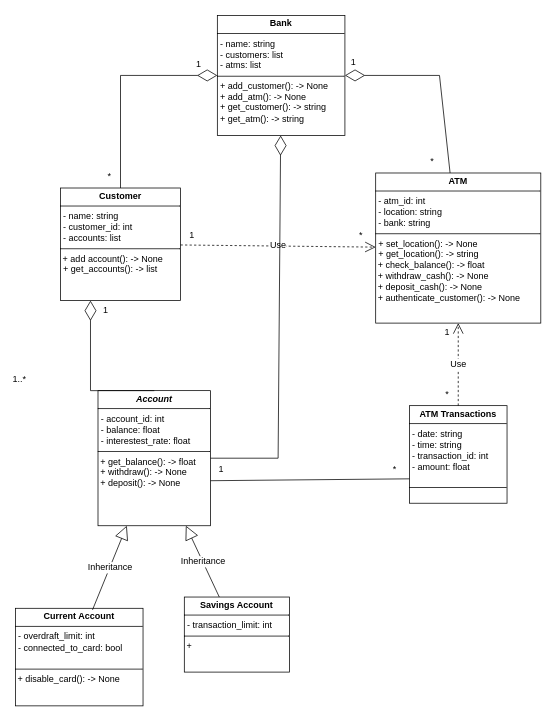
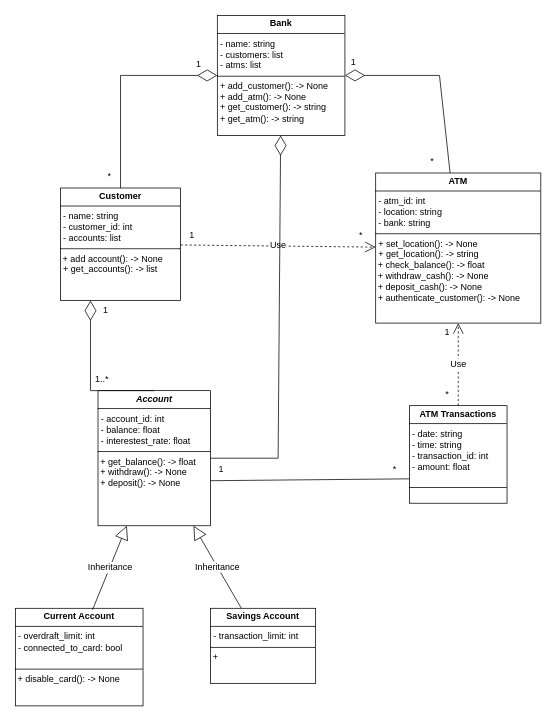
node "1..*": moved (19, 379) -> (102, 379)
node "Savings Account - transaction_limit: int +": moved (237, 634) -> (263, 645)
